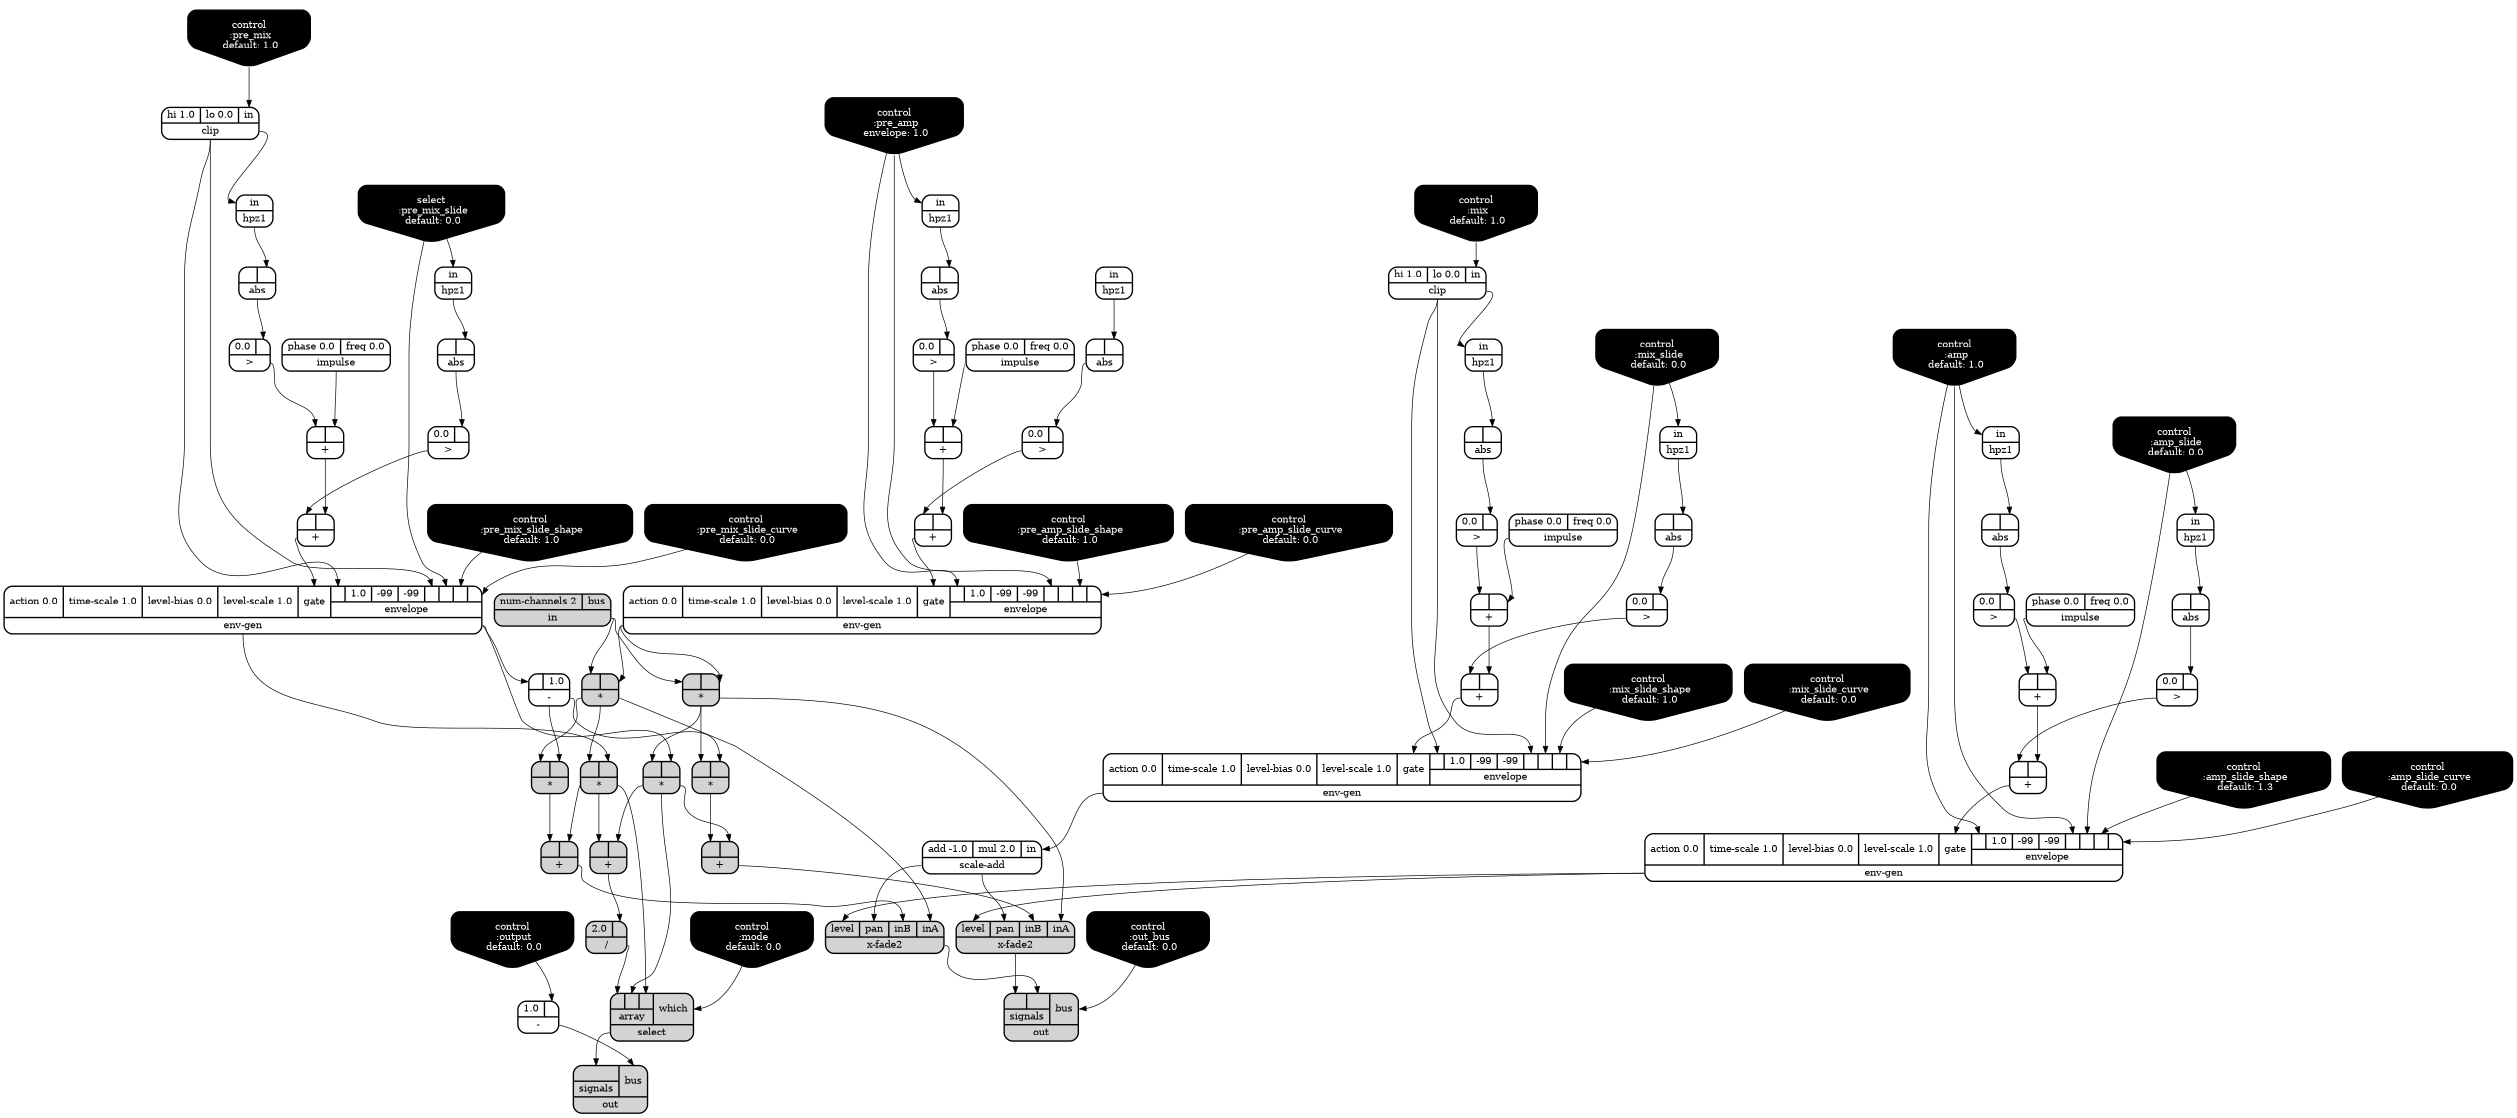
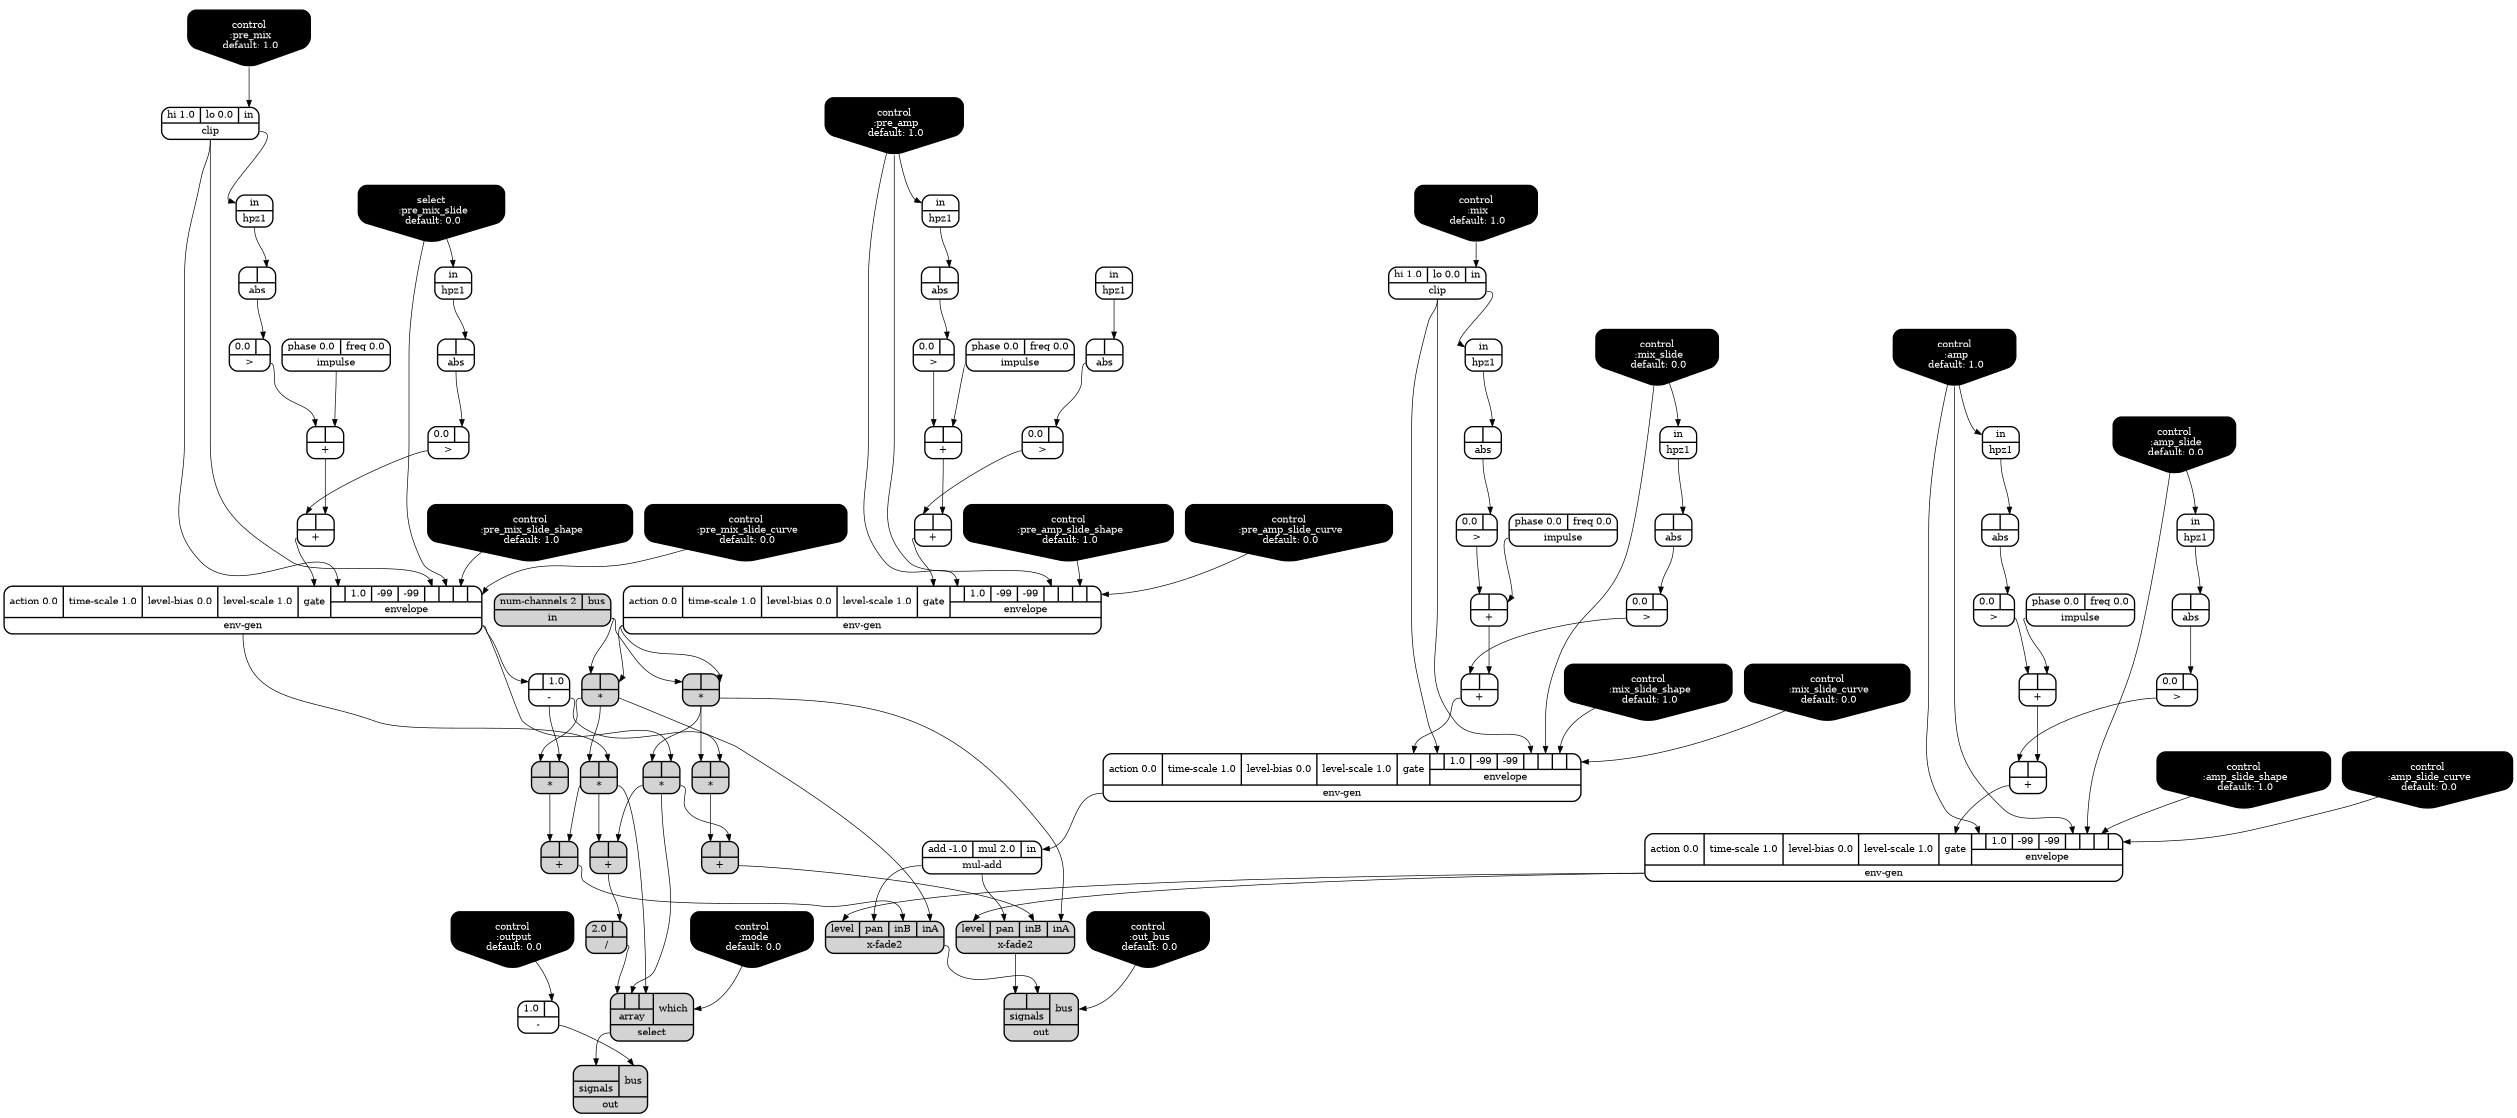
node "control :pre_amp envelope: 1.0": label "control :pre_amp envelope: 1.0" -> "control :pre_amp default: 1.0"
node "control :amp_slide_shape default: 1.3": label "control :amp_slide_shape default: 1.3" -> "control :amp_slide_shape default: 1.0"
node "add -1.0": text "scale-add" -> "mul-add"
